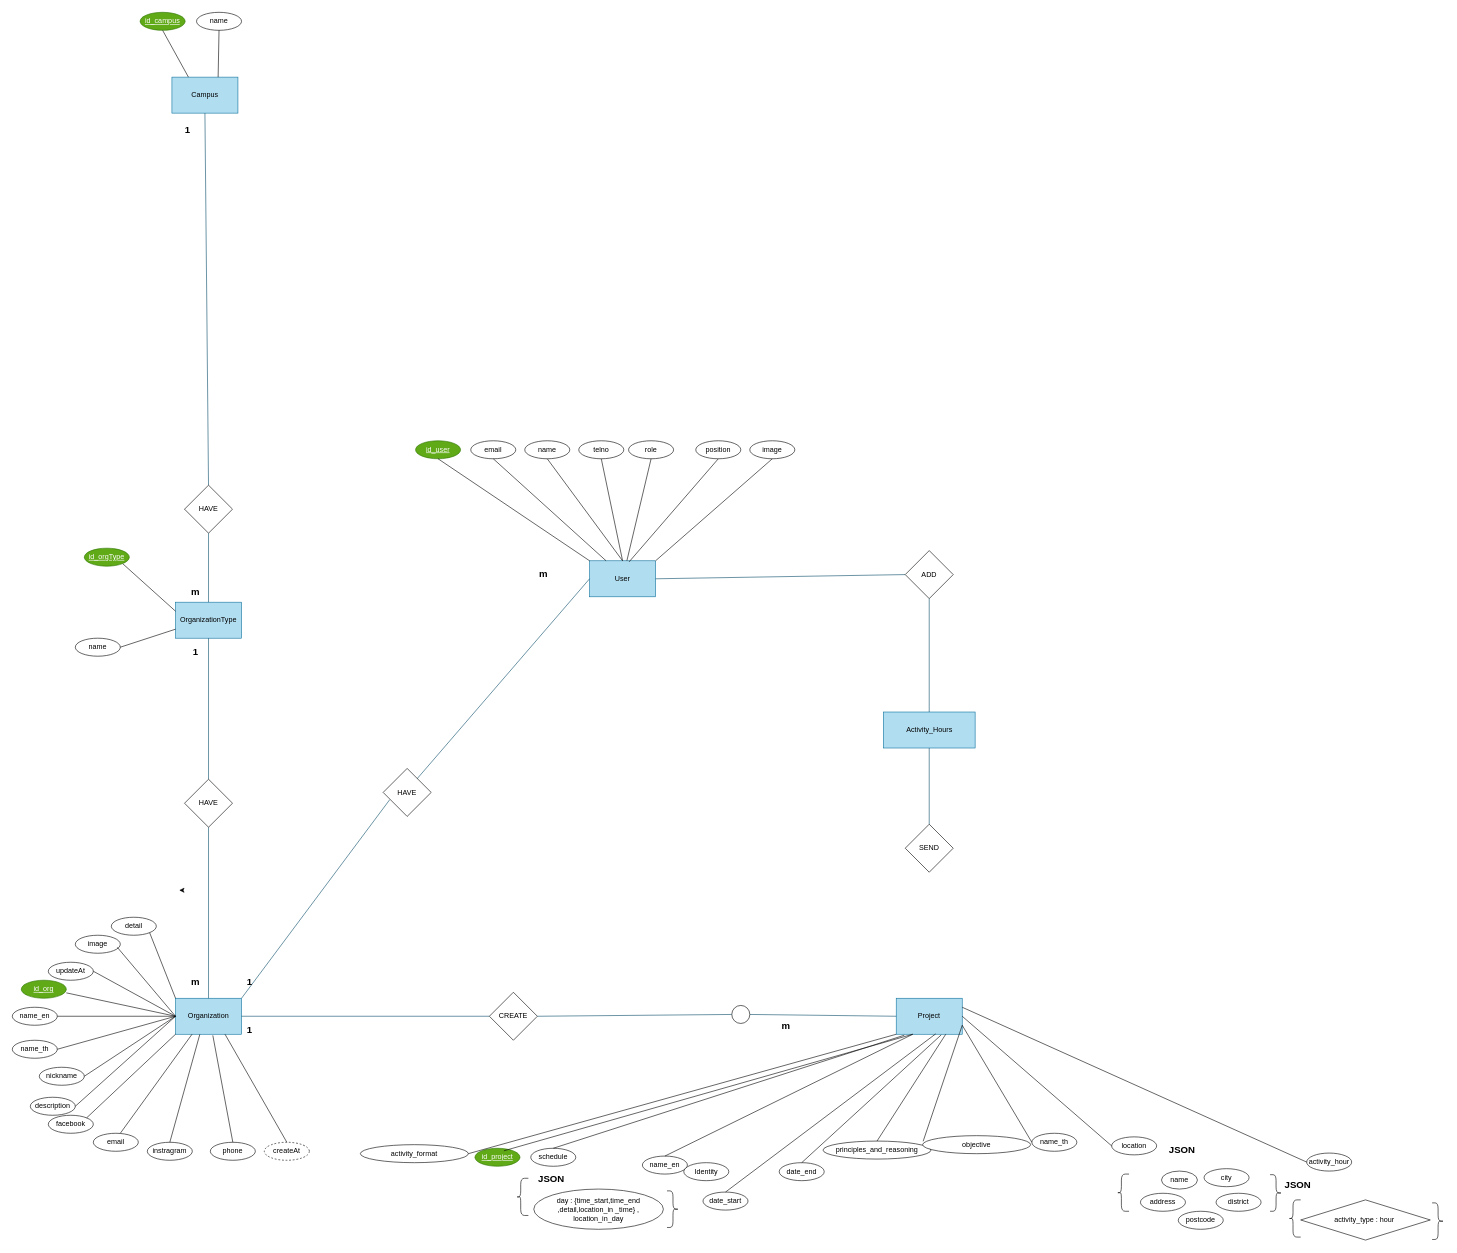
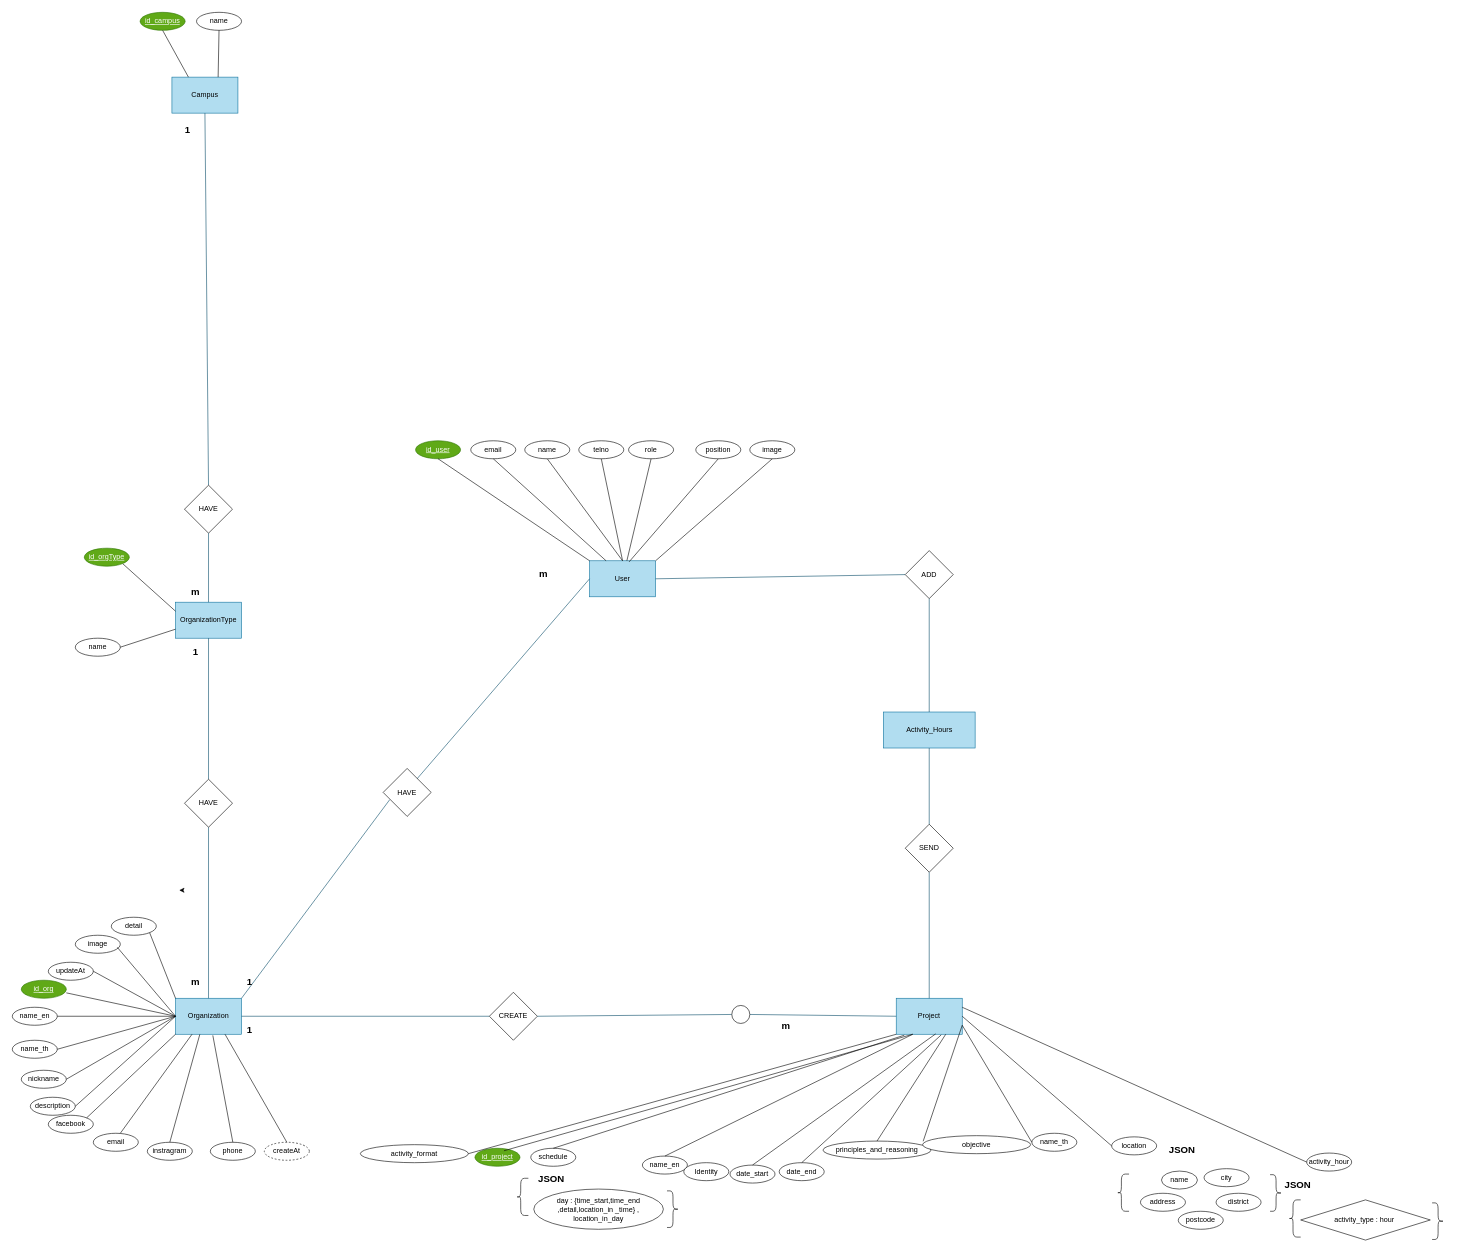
edge "SEND" -- "Project": added
node "nickname": moved (62, 1076) -> (44, 1079)
node "date_start": moved (725, 1201) -> (752, 1174)
